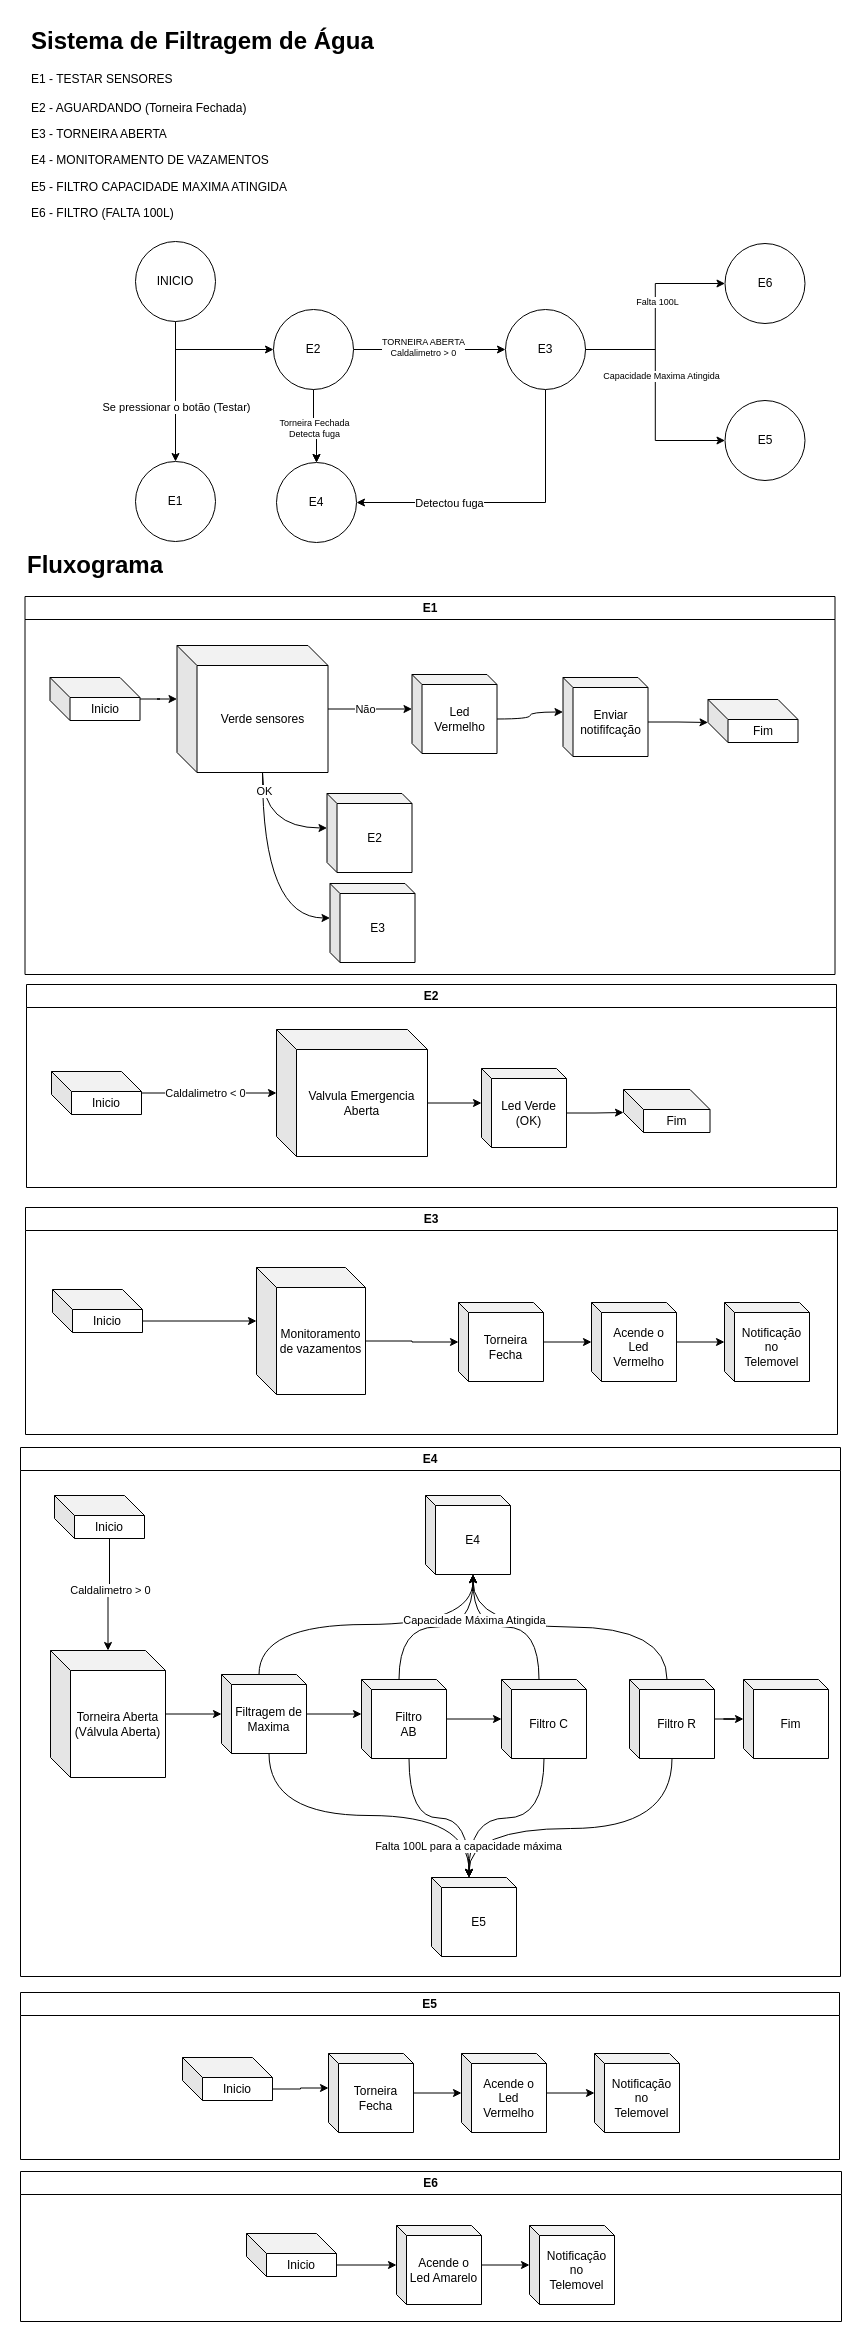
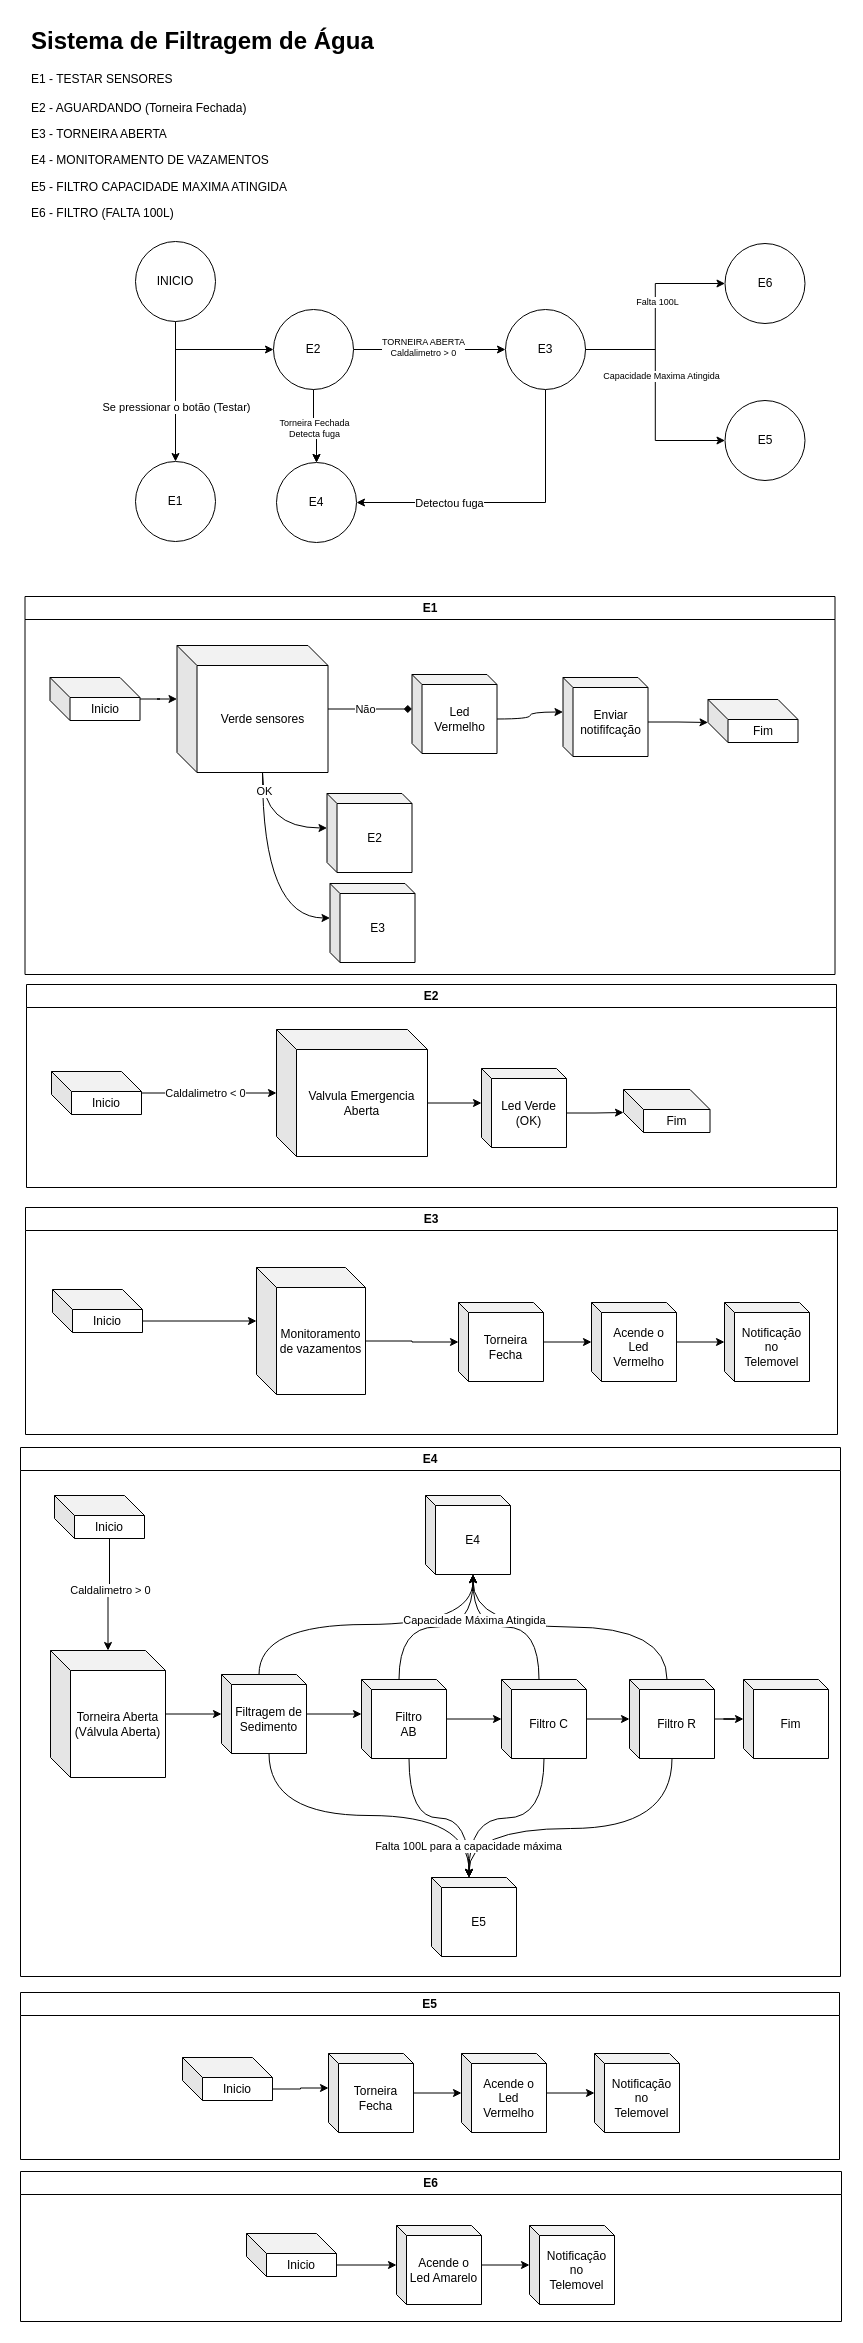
node "Fluxograma": removed
edge "Verde sensores" -> "Led Vermelho": arrowhead classic -> diamond
edge "Filtro C" -> "Filtro R": added
node "Filtragem de Maxima": label "Filtragem de Maxima" -> "Filtragem de Sedimento"
